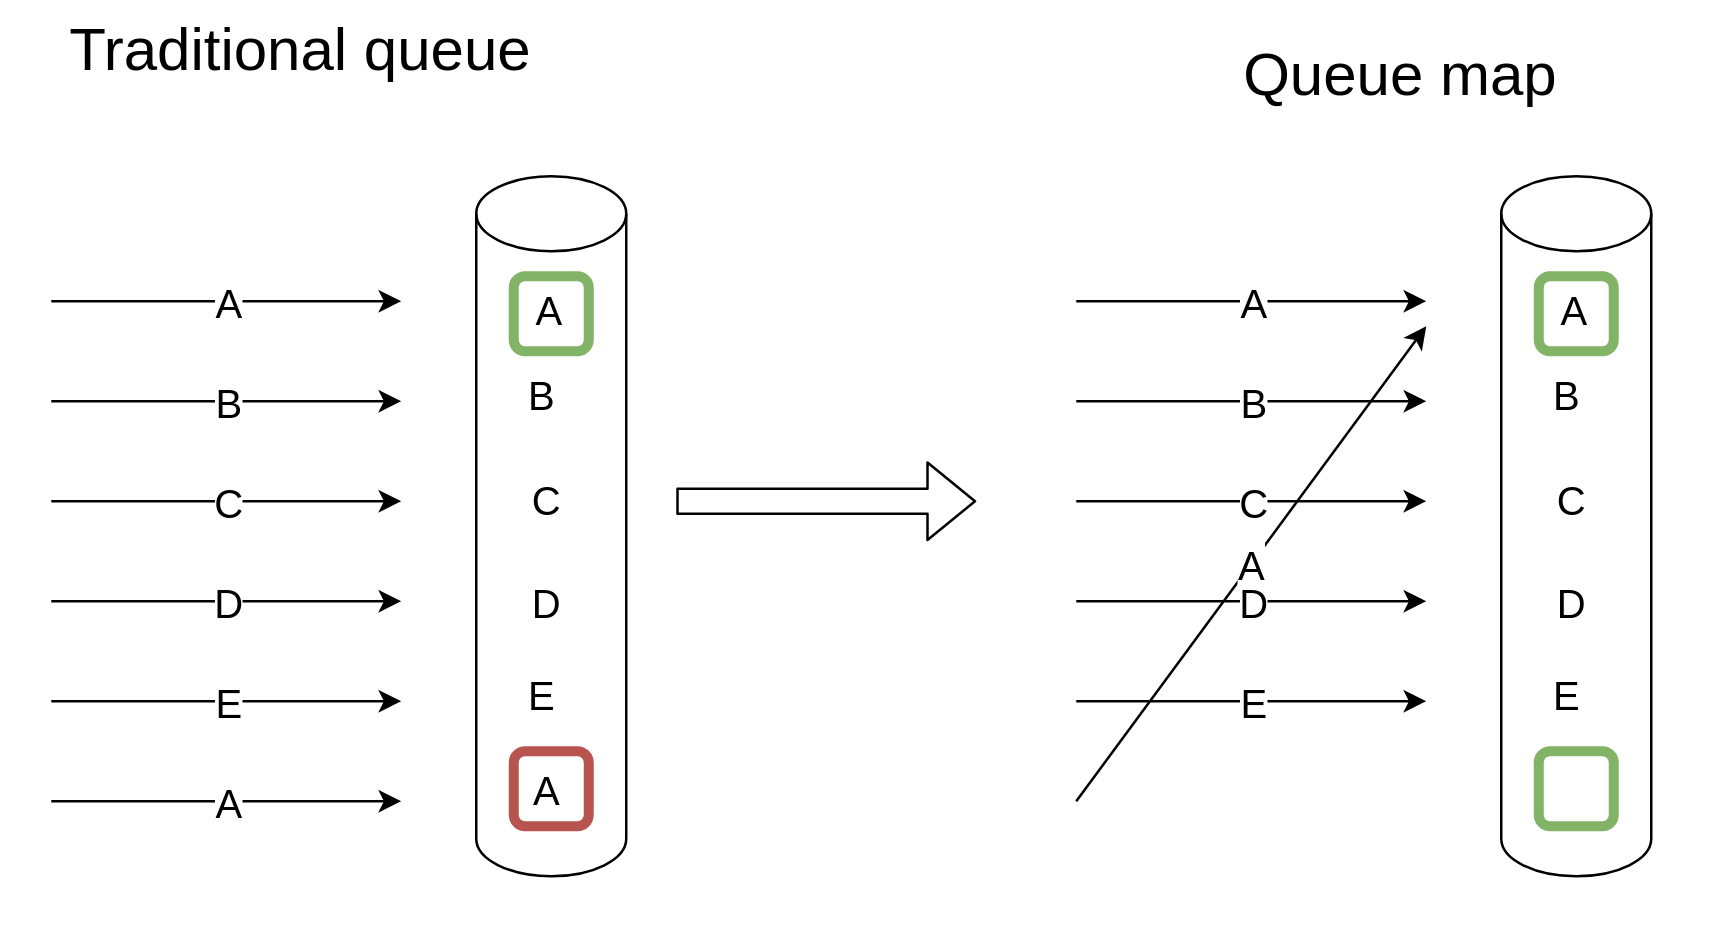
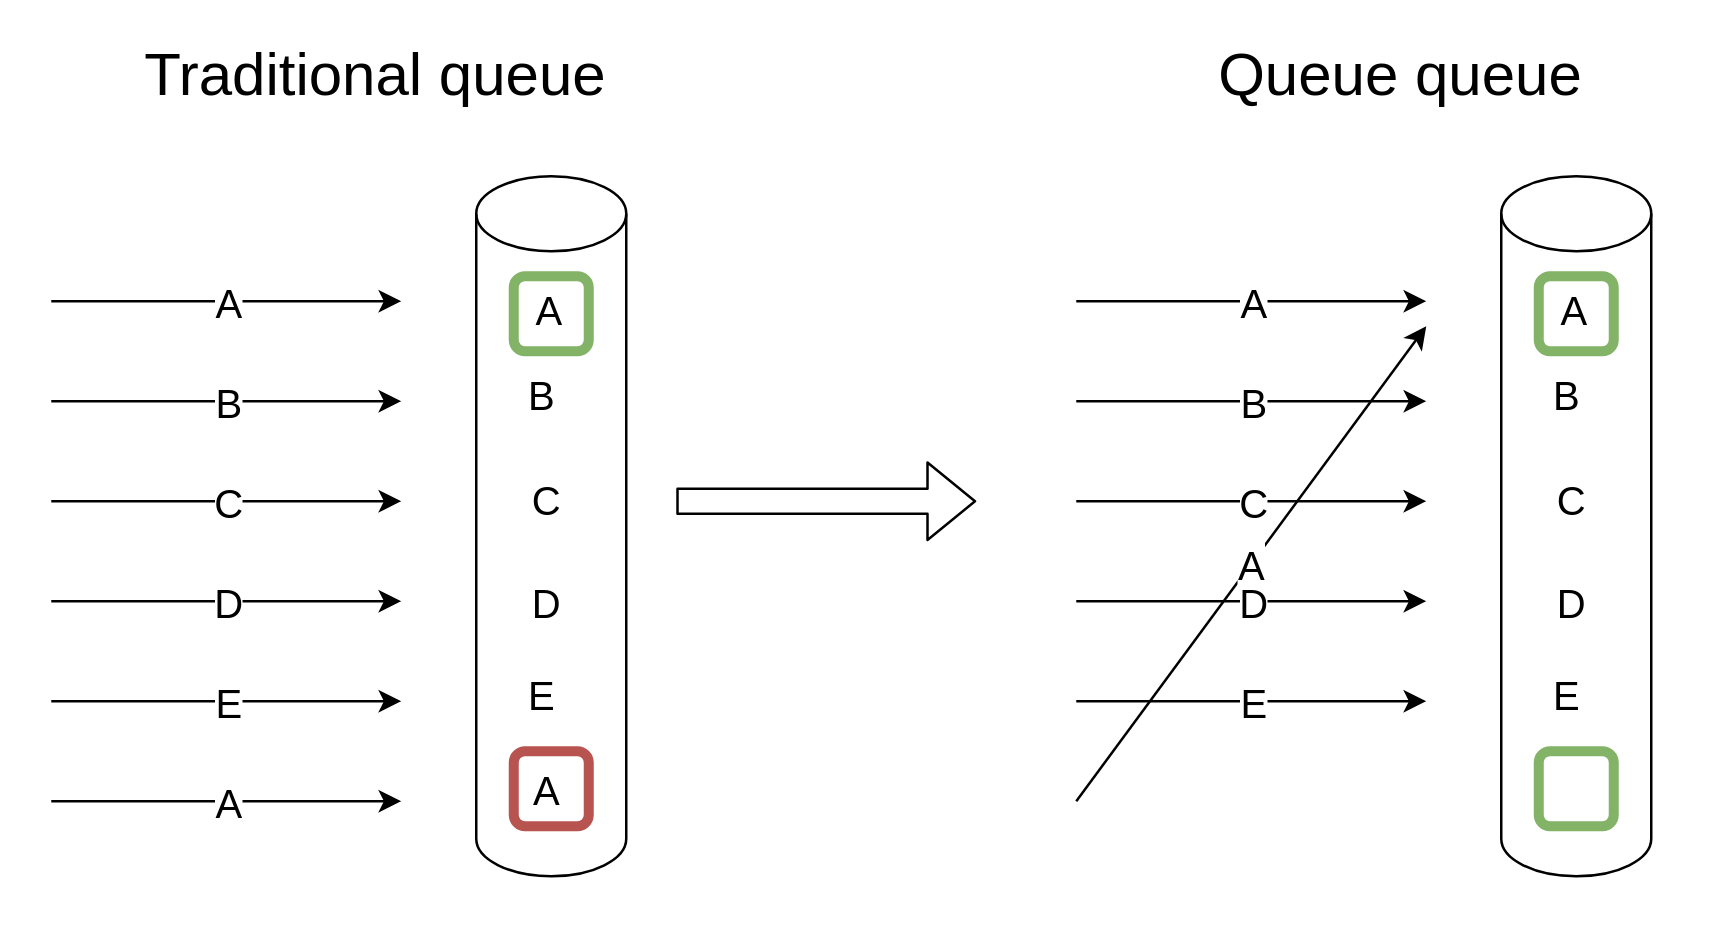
node "Traditional queue": moved (301, 51) -> (376, 76)
node "Queue map": label "Queue map" -> "Queue queue"
